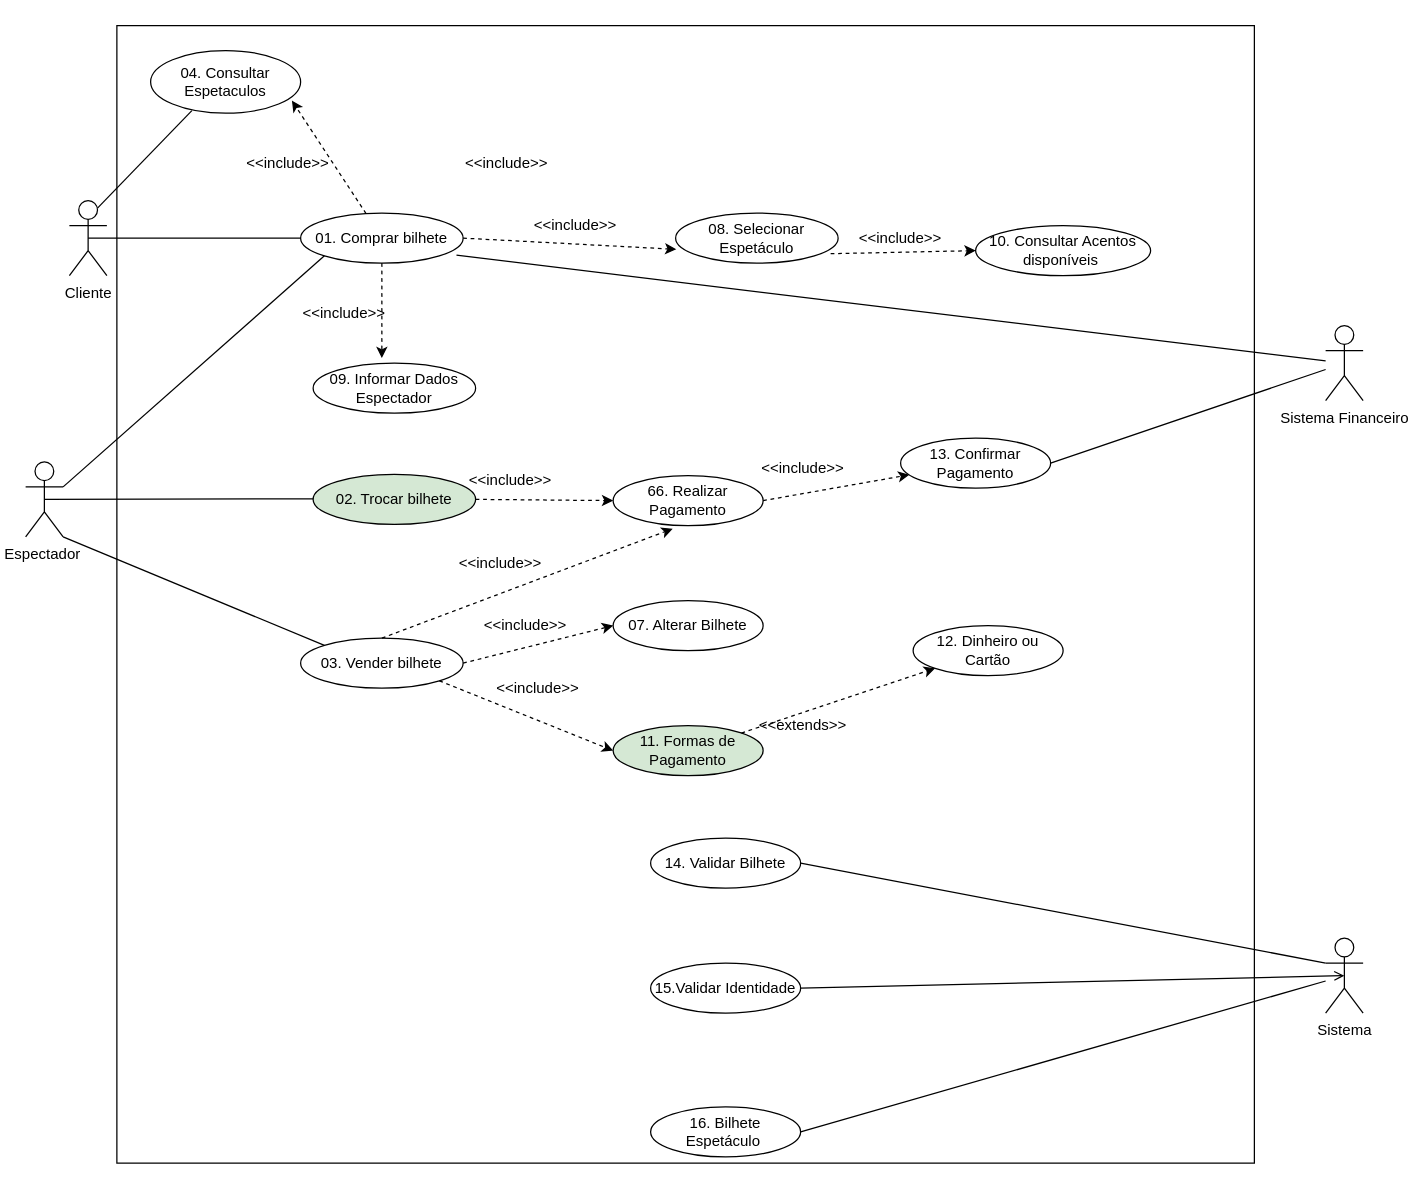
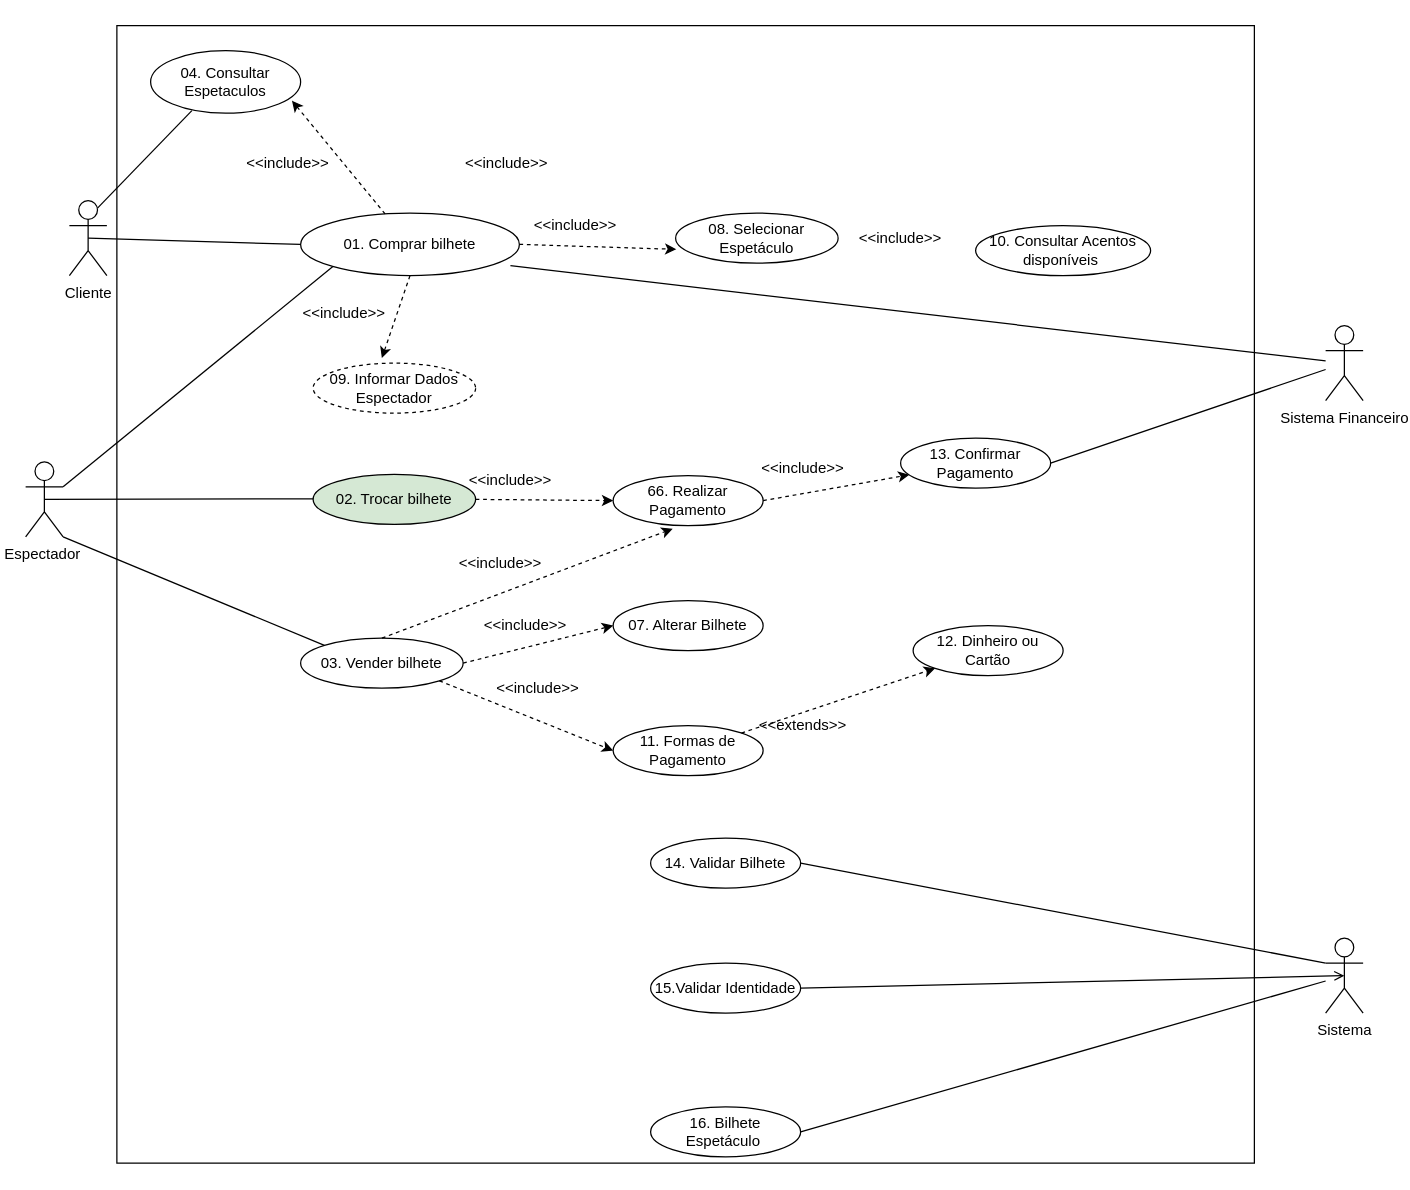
node "01. Comprar bilhete": size 163x50 -> 219x63
edge "08. Selecionar Espetáculo" -> "10. Consultar Acentos disponíveis": removed
node "09. Informar Dados Espectador": style solid -> dashed
node "11. Formas de Pagamento": fillcolor #d5e8d4 -> #ffffff
